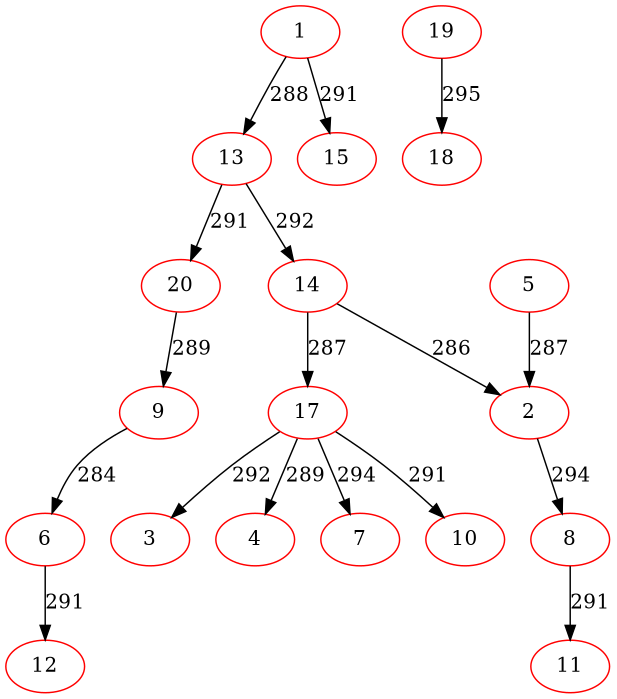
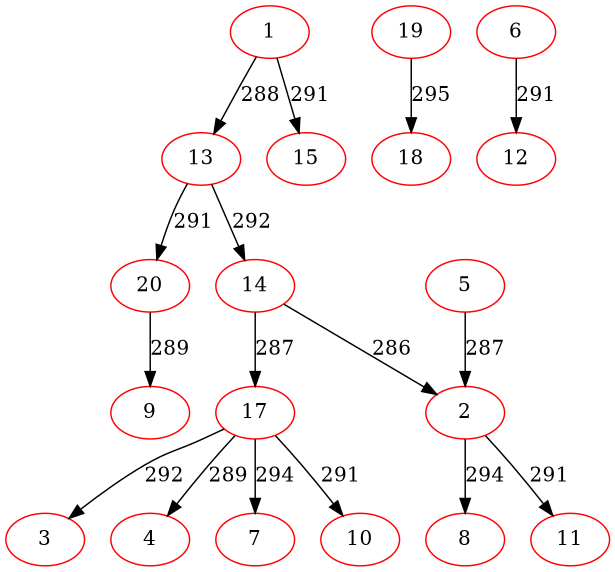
edge "9" -> "6": removed, label "284"
edge "8" -> "11": now "2" -> "11"
